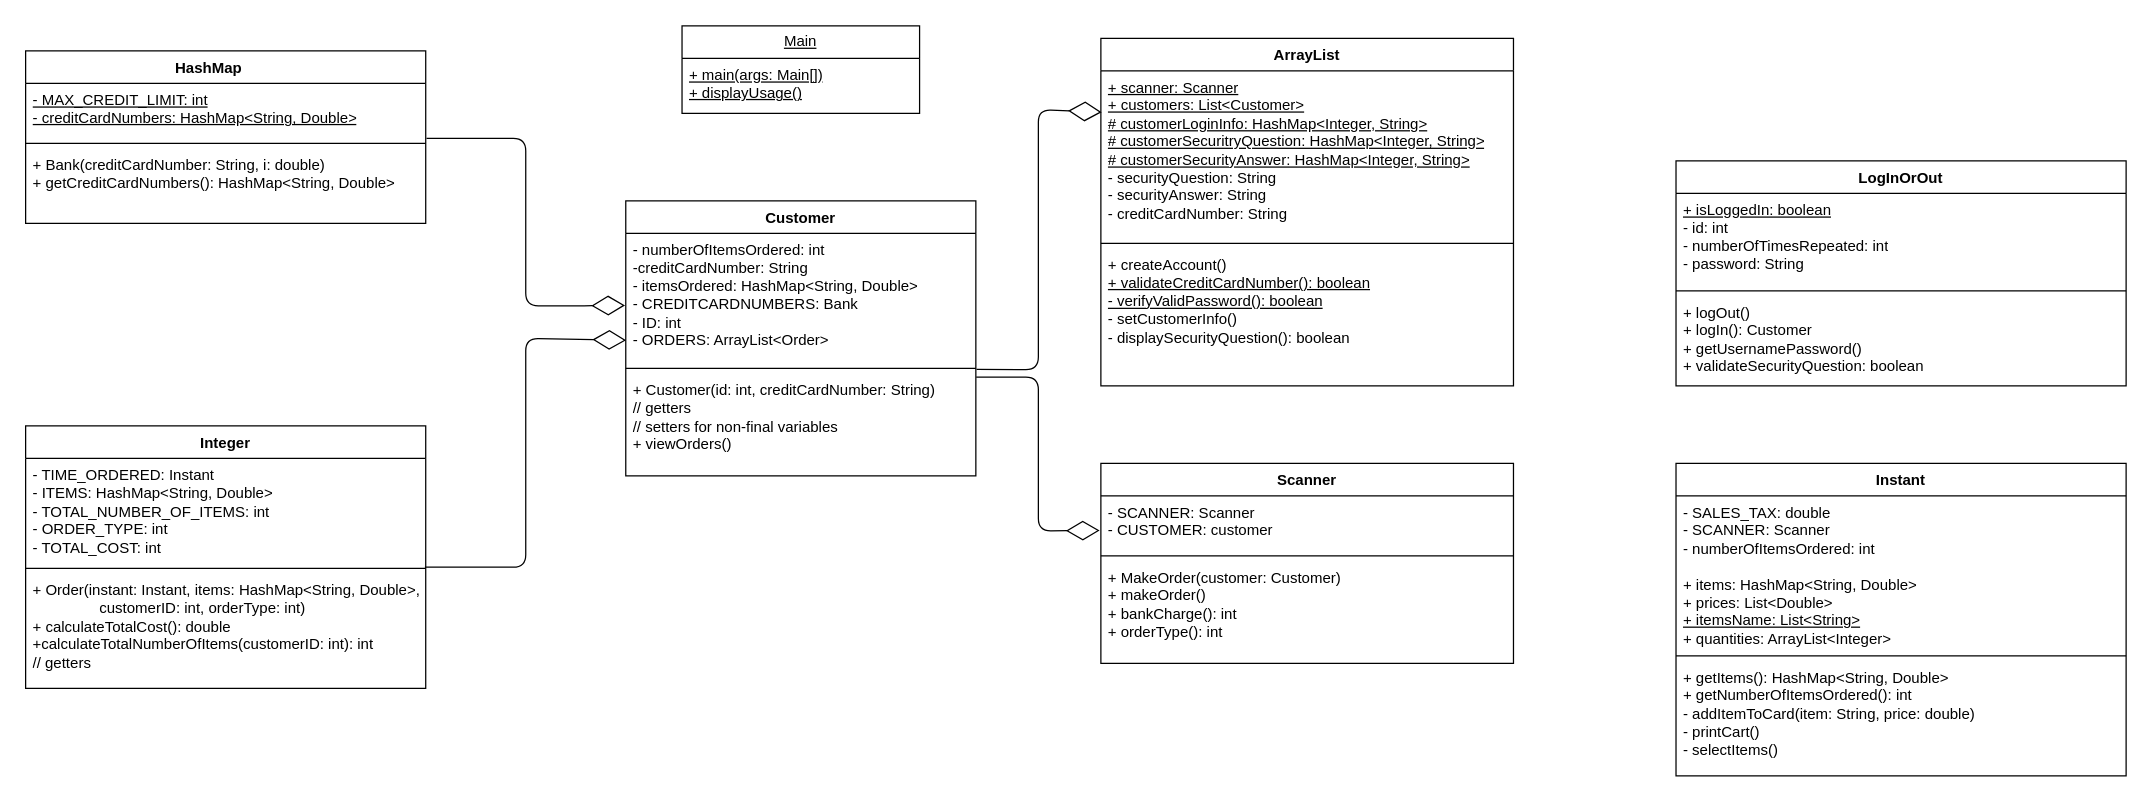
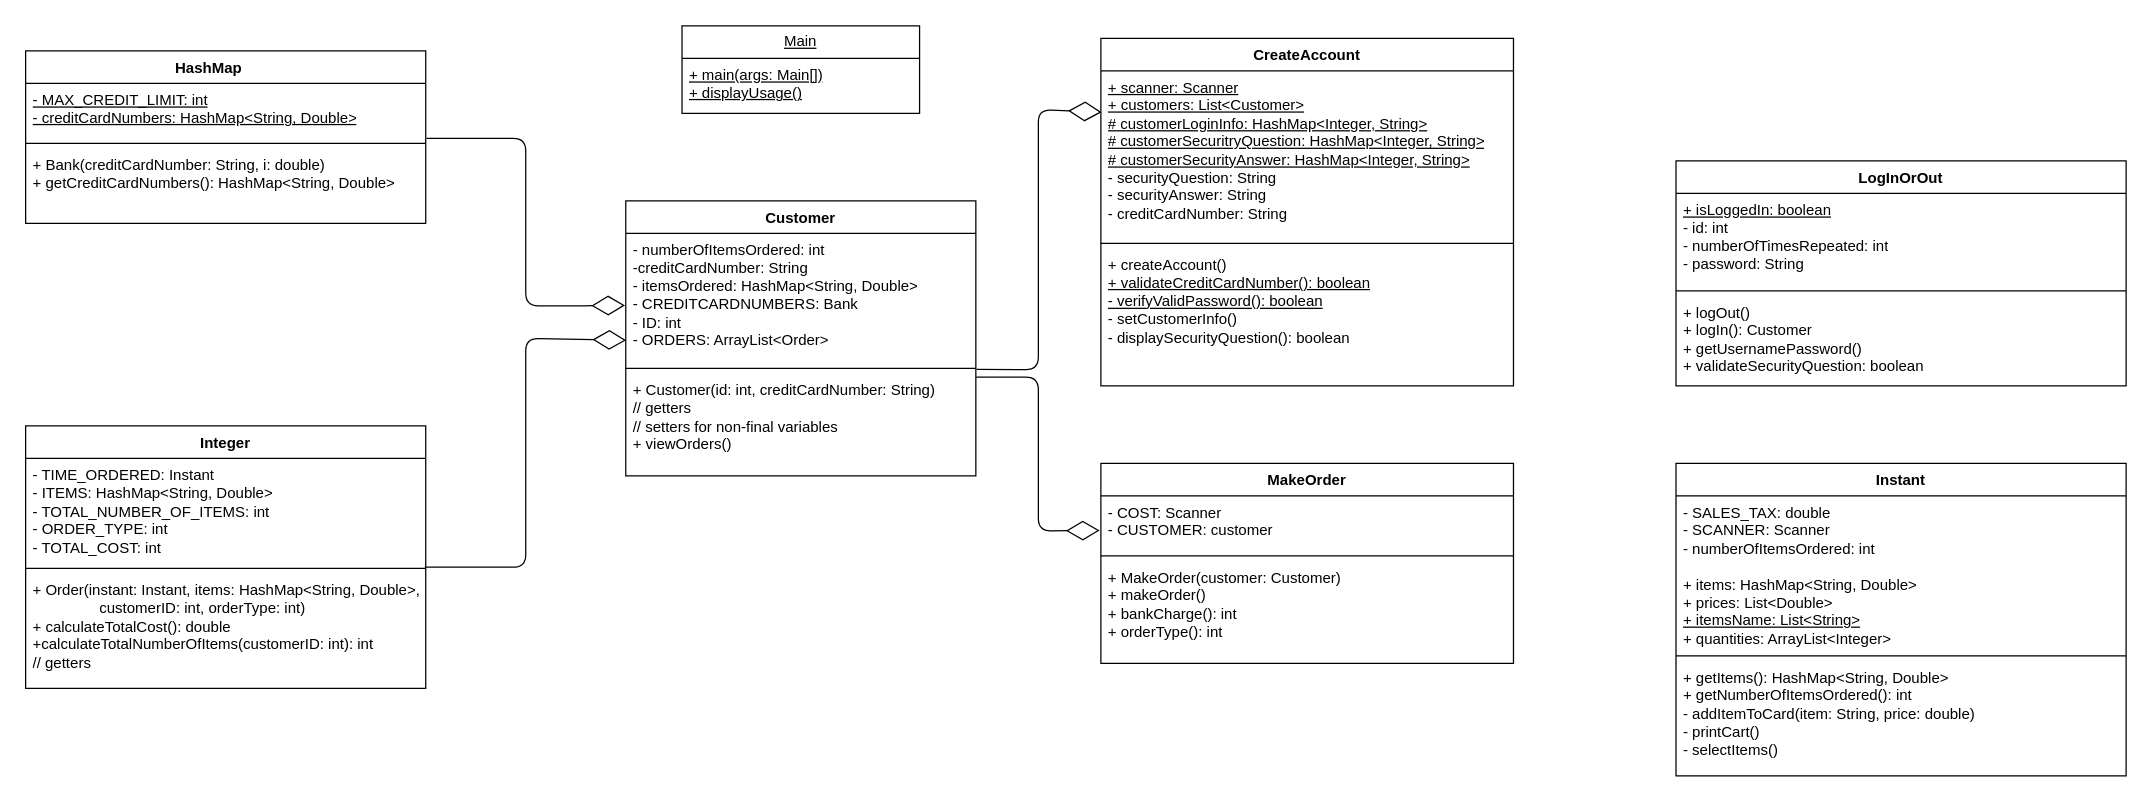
node "ArrayList": label "ArrayList" -> "CreateAccount"
node "Scanner": label "Scanner" -> "MakeOrder"
node "- SCANNER: Scanner - CUSTOMER: customer": label "- SCANNER: Scanner - CUSTOMER: customer" -> "- COST: Scanner - CUSTOMER: customer"
